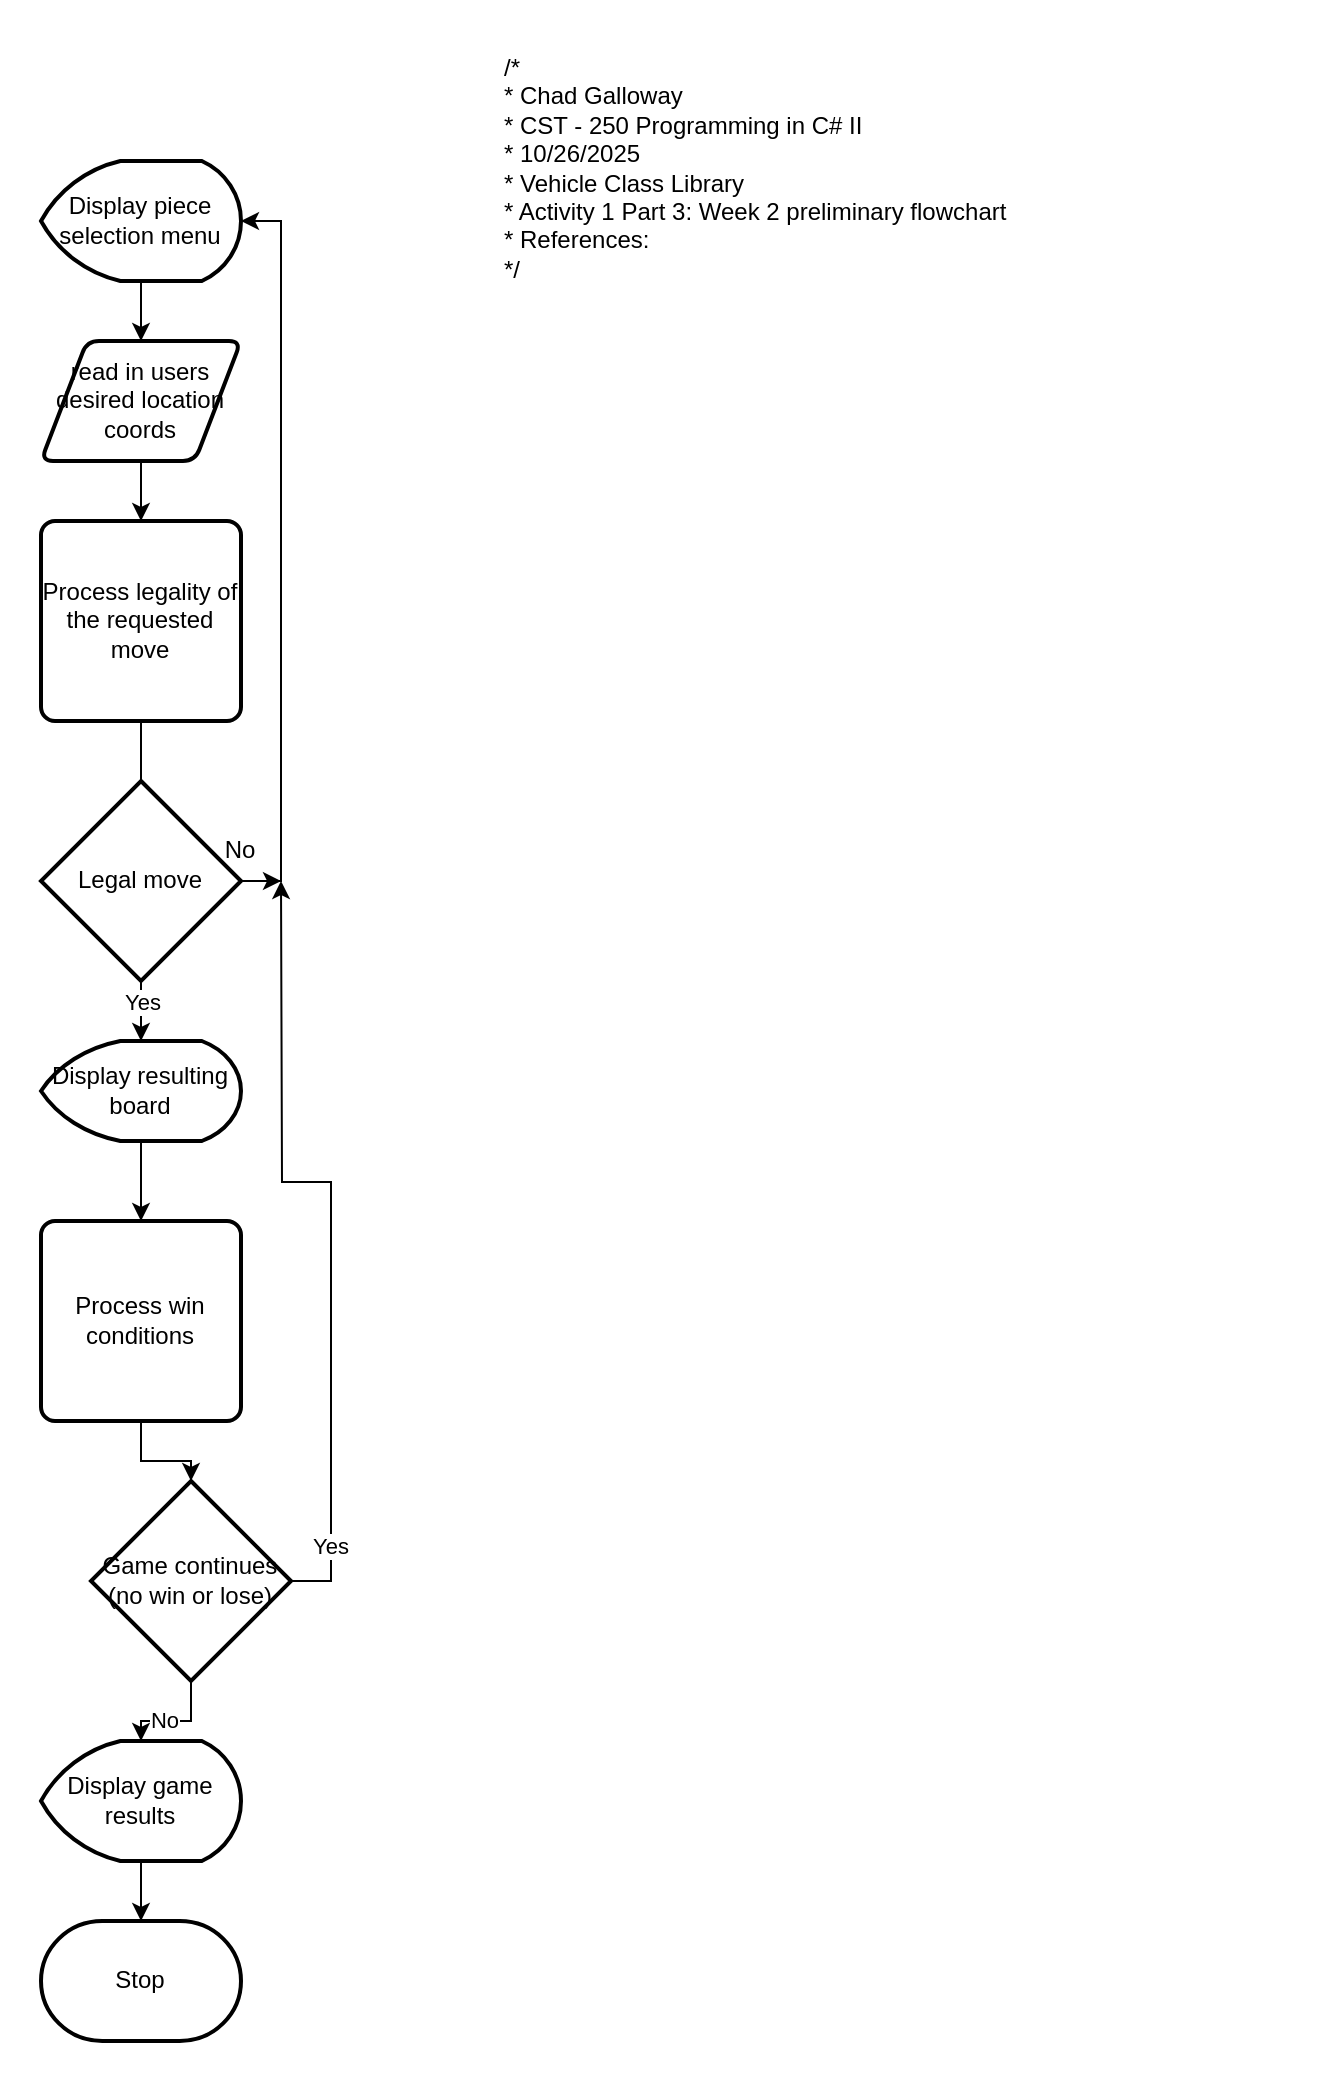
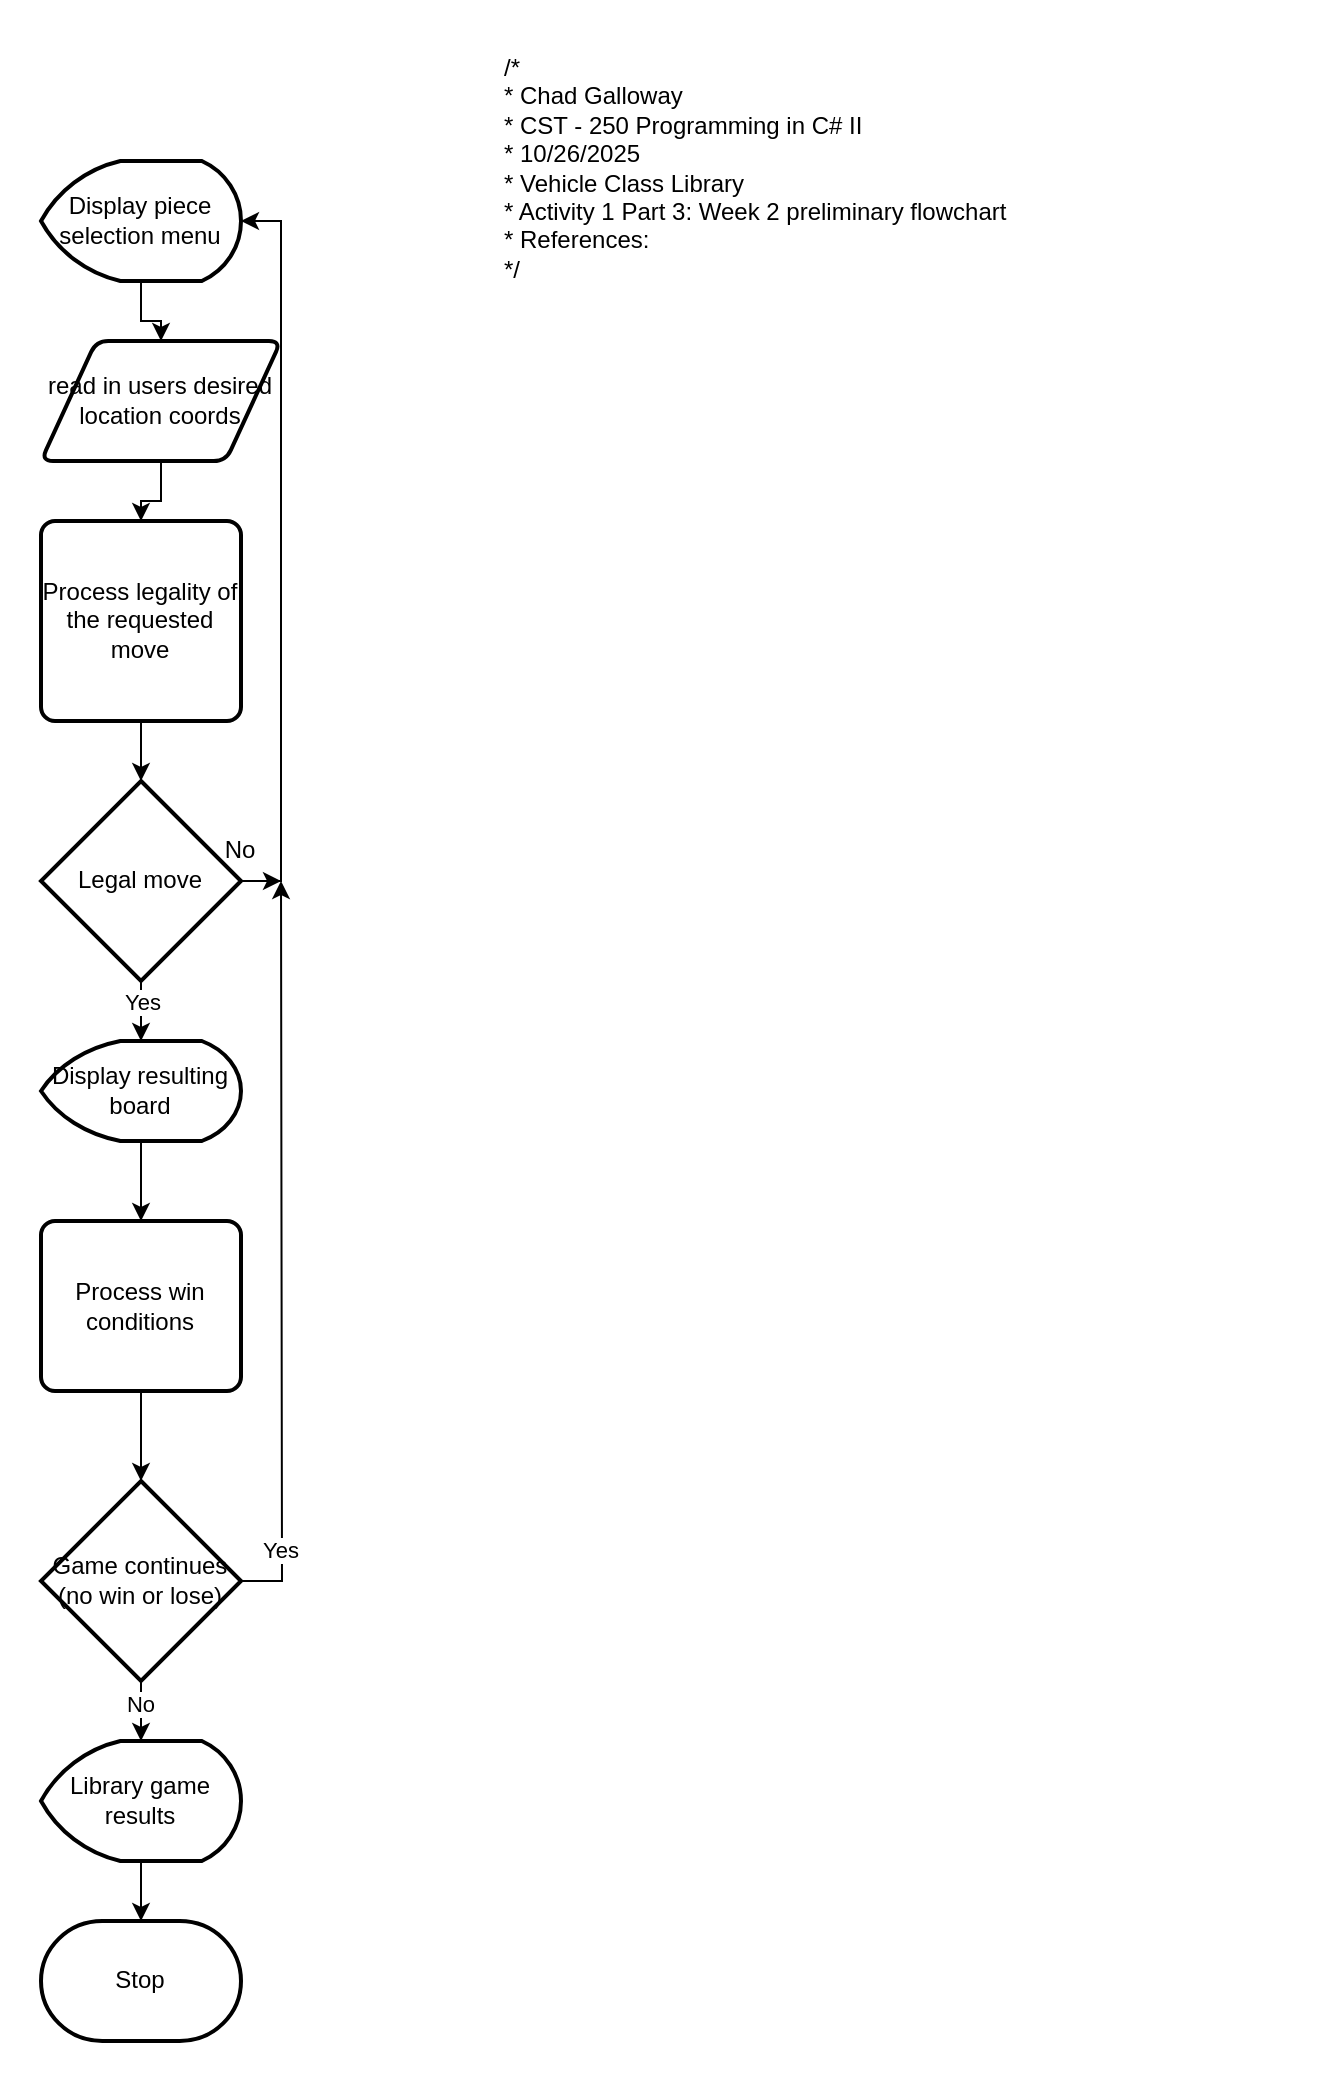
node "read in users desired location coords": size 200x120 -> 240x120
edge "Process legality of the requested move" -- "Legal move": arrowhead none -> classic
node "Process win conditions": size 200x200 -> 200x170
node "Game continues (no win or lose)": moved (191, 1581) -> (141, 1581)
node "Display game results": label "Display game results" -> "Library game results"
